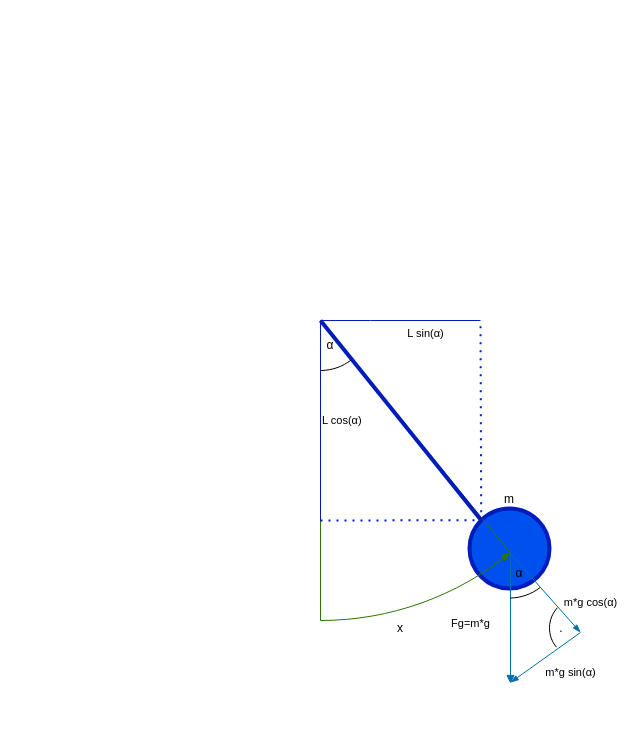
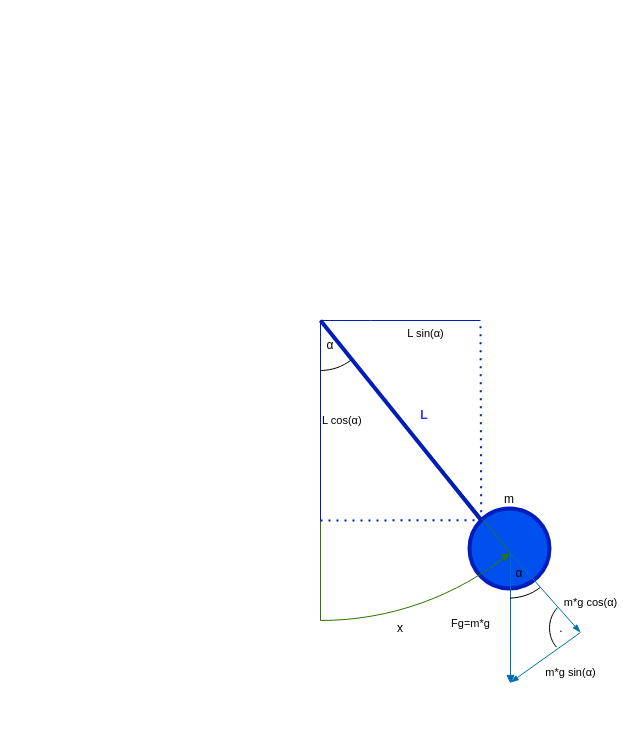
node "L": added
